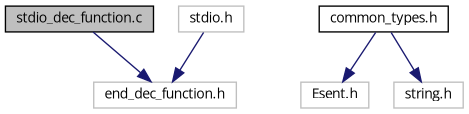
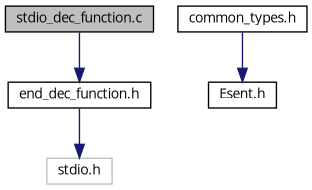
edge "stdio.h" -> "end_dec_function.h": reversed
node "end_dec_function.h": color grey75 -> black
node "Esent.h": color grey75 -> black
node "string.h": removed
